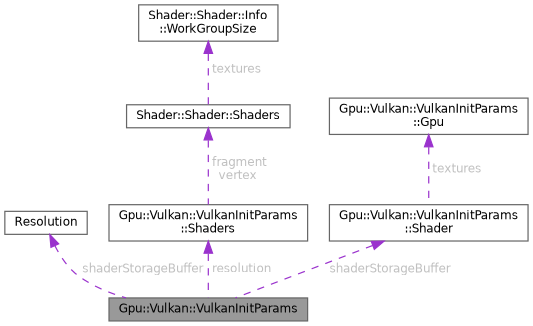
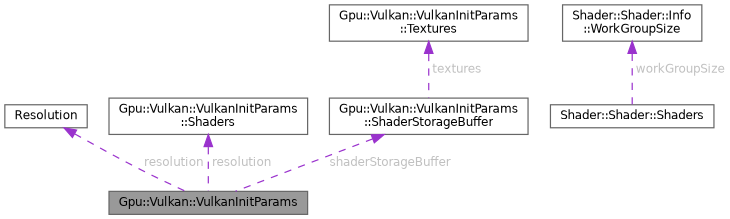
edge "Shader::Shader::Shaders" -> "Shader::Shader::Info ::WorkGroupSize": label " textures" -> " workGroupSize"
node "Gpu::Vulkan::VulkanInitParams ::Gpu": label "Gpu::Vulkan::VulkanInitParams ::Gpu" -> "Gpu::Vulkan::VulkanInitParams ::Textures"
edge "Gpu::Vulkan::VulkanInitParams ::Shaders" -> "Shader::Shader::Shaders": removed, label "fragment vertex"
node "Gpu::Vulkan::VulkanInitParams ::Shader": label "Gpu::Vulkan::VulkanInitParams ::Shader" -> "Gpu::Vulkan::VulkanInitParams ::ShaderStorageBuffer"
edge "Gpu::Vulkan::VulkanInitParams" -> "Resolution": label " shaderStorageBuffer" -> " resolution"
